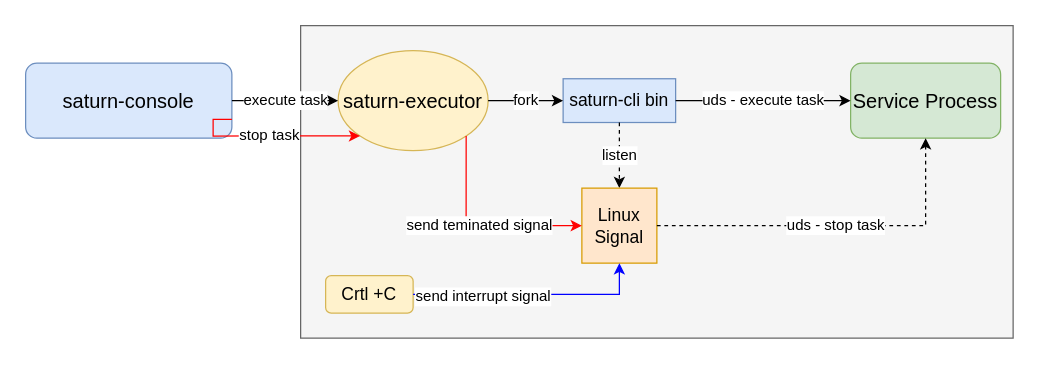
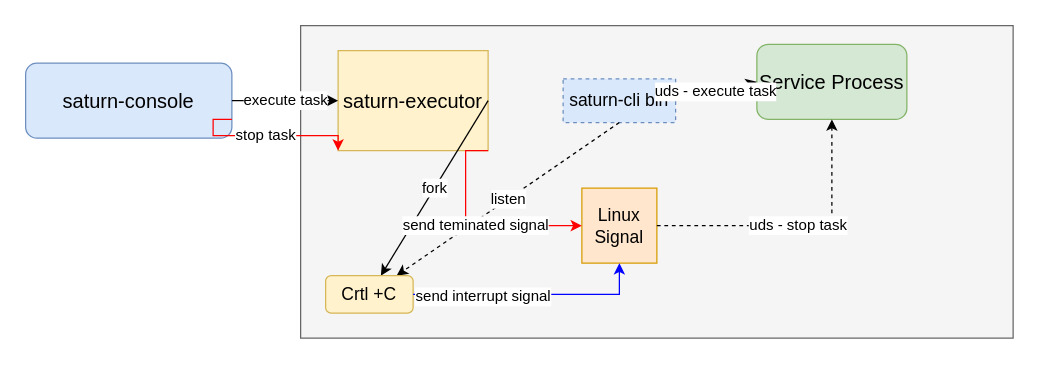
node "saturn-executor": shape ellipse -> rectangle
edge "saturn-executor" -> "saturn-cli bin": now "saturn-executor" -> "Crtl +C"
node "saturn-cli bin": style solid -> dashed
node "Service Process": moved (926, 101) -> (832, 82)
edge "saturn-cli bin" -> "Linux Signal": now "saturn-cli bin" -> "Crtl +C"
